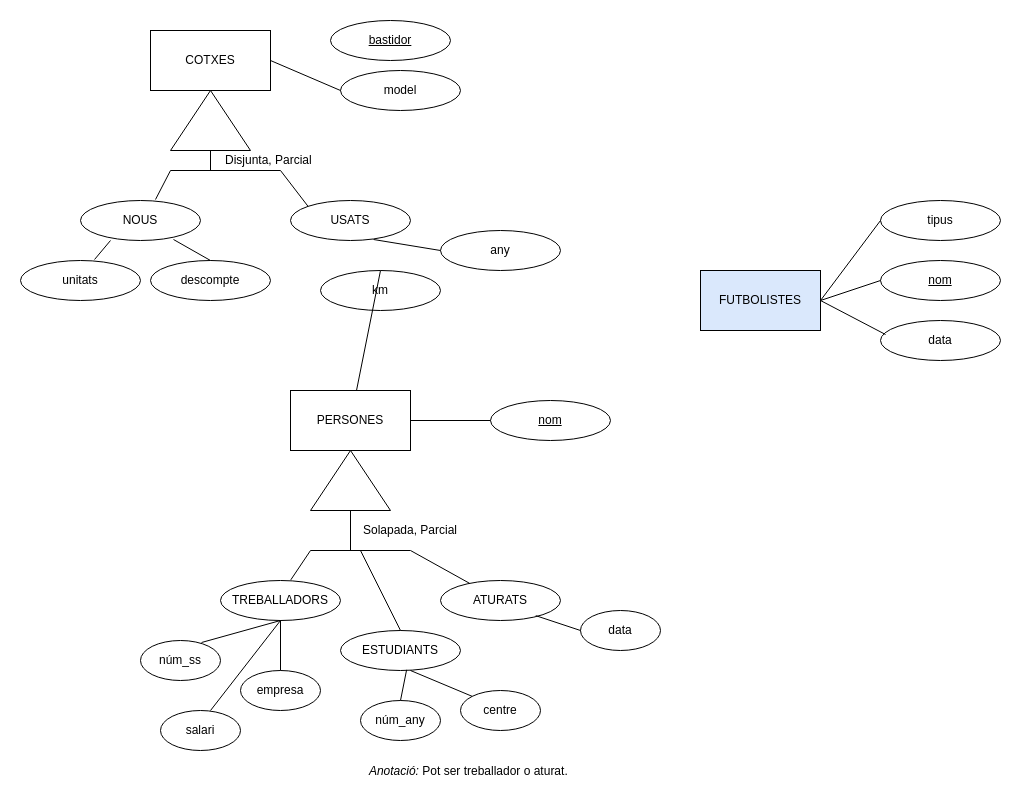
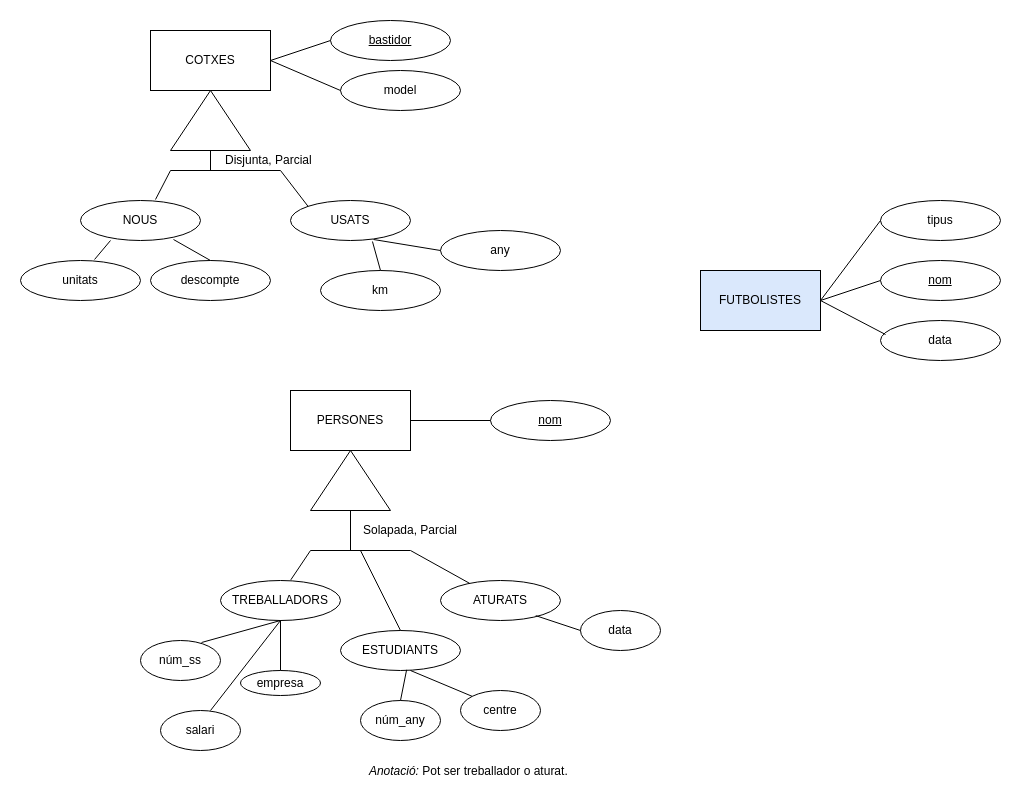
edge "bastidor" -- "COTXES": added
edge "km" -- "PERSONES": now "km" -- "USATS"
node "empresa": size 80x40 -> 80x25
